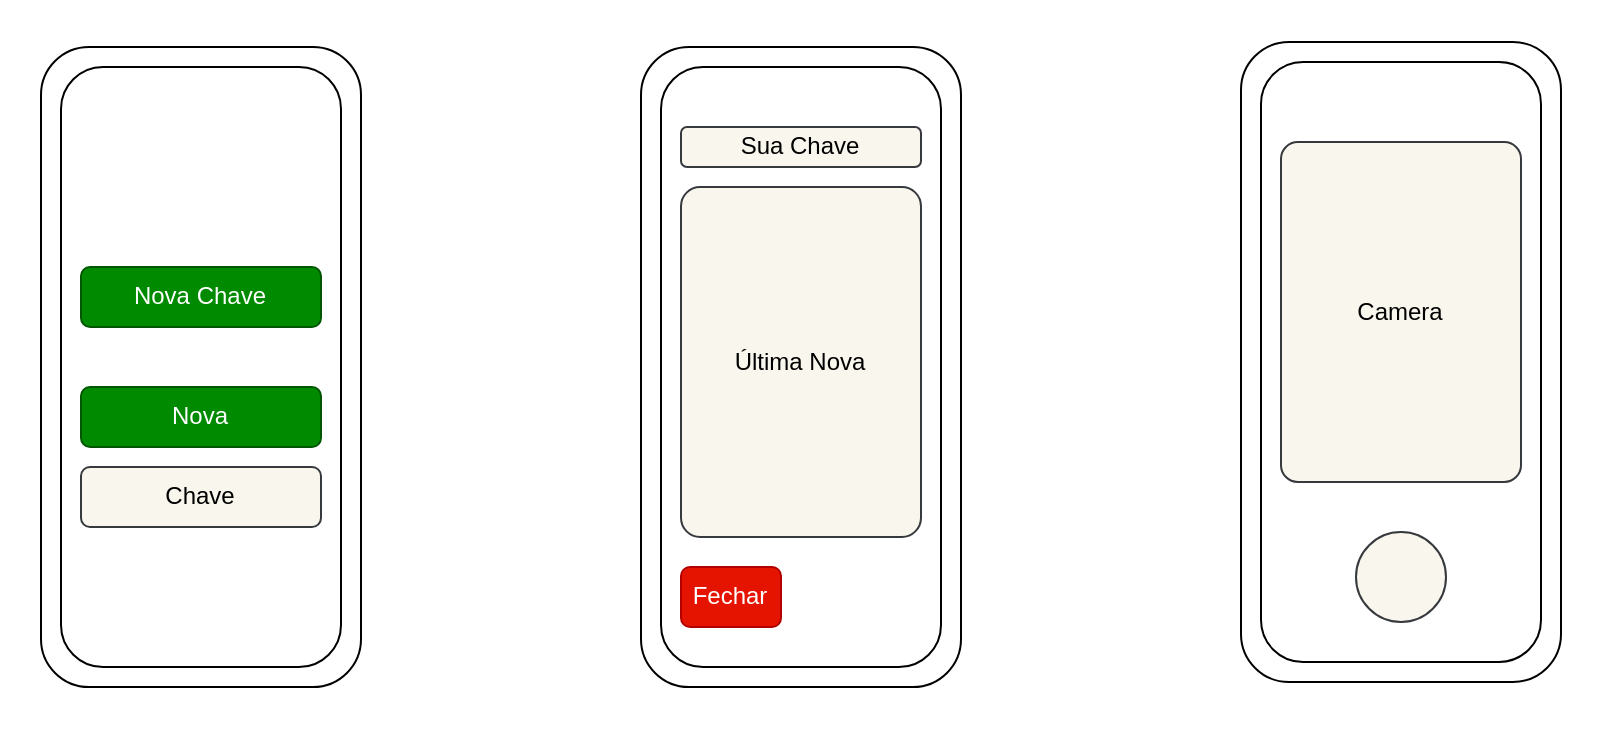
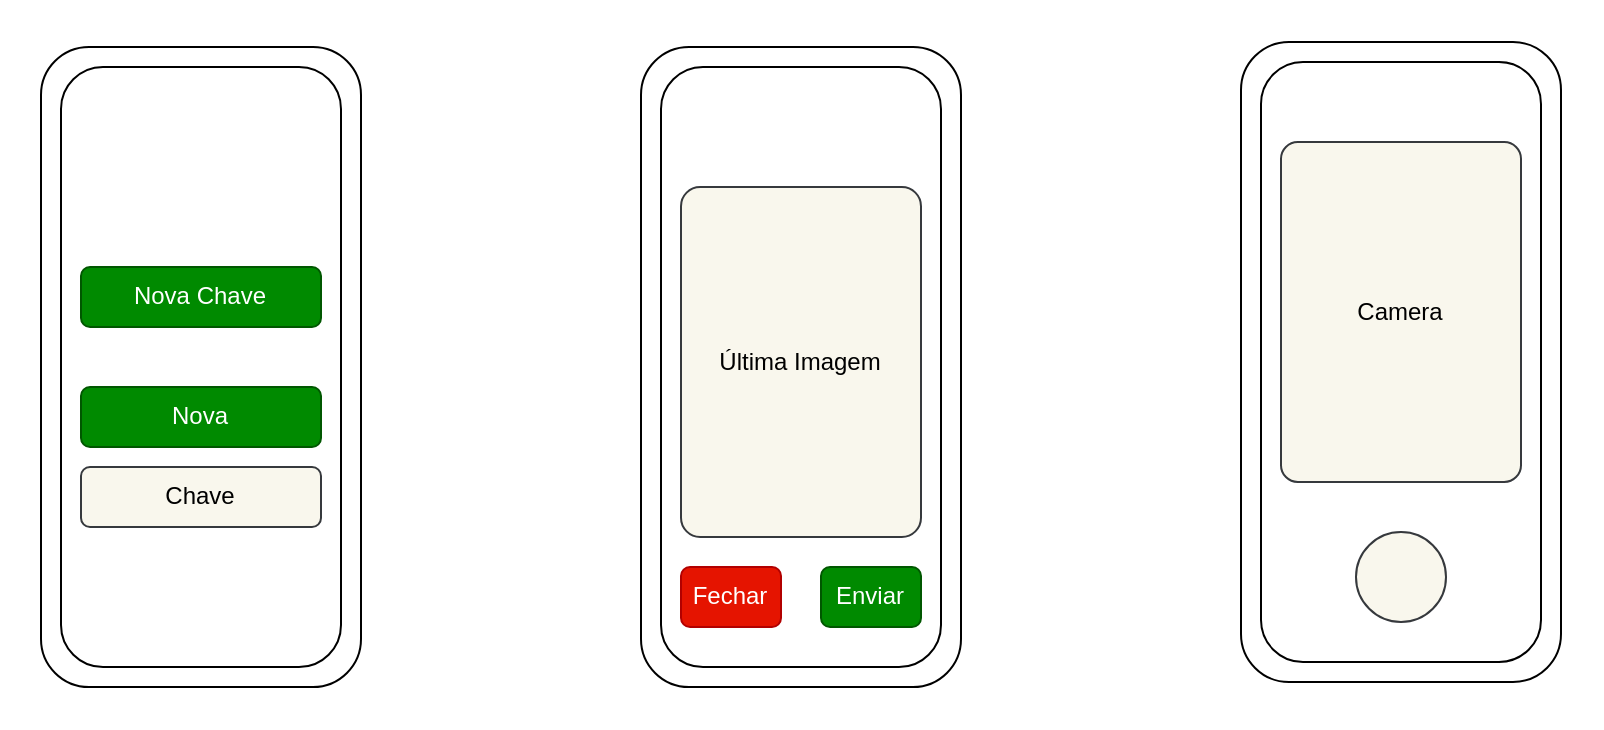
node "Sua Chave": removed
node "Última Nova": label "Última Nova" -> "Última Imagem"
node "Enviar": added
